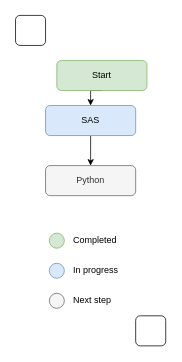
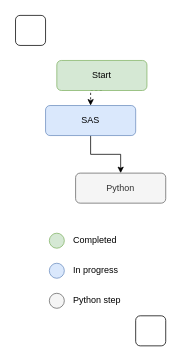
edge "Start" -> "SAS": style solid -> dashed
node "Python": moved (90, 180) -> (120, 188)
node "Next step": label "Next step" -> "Python step"
